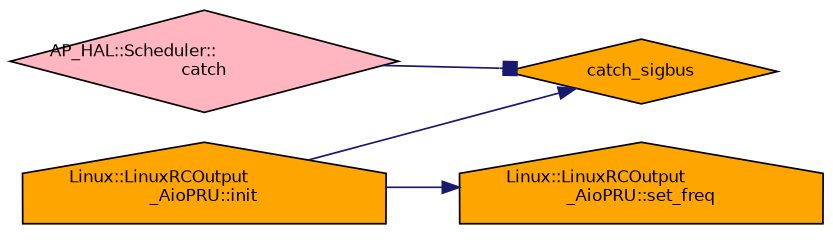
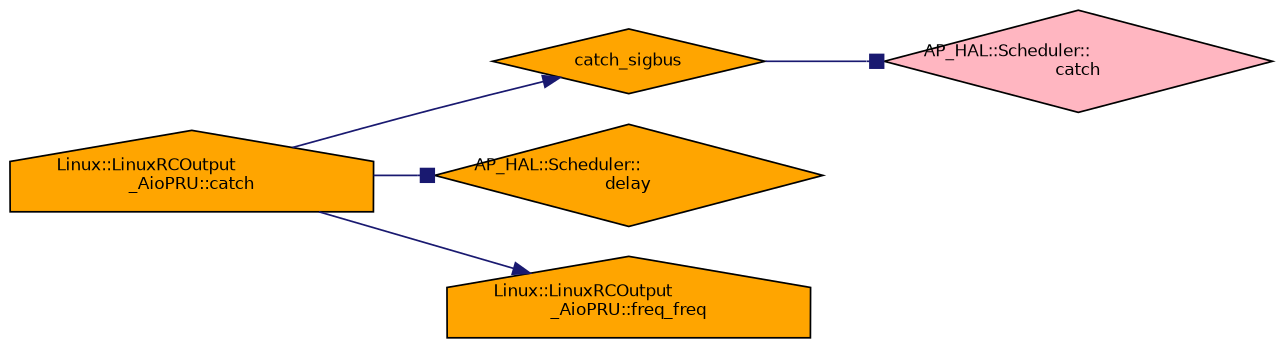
edge "AP_HAL::Scheduler:: catch" -> "catch_sigbus": reversed
node "AP_HAL::Scheduler:: delay": added
node "Linux::LinuxRCOutput _AioPRU::init": label "Linux::LinuxRCOutput _AioPRU::init" -> "Linux::LinuxRCOutput _AioPRU::catch"
node "Linux::LinuxRCOutput _AioPRU::set_freq": label "Linux::LinuxRCOutput _AioPRU::set_freq" -> "Linux::LinuxRCOutput _AioPRU::freq_freq"
